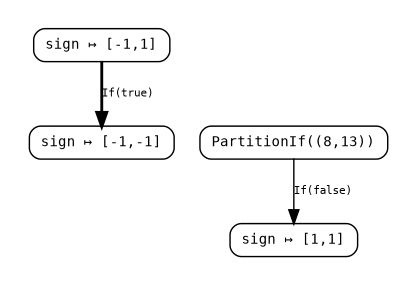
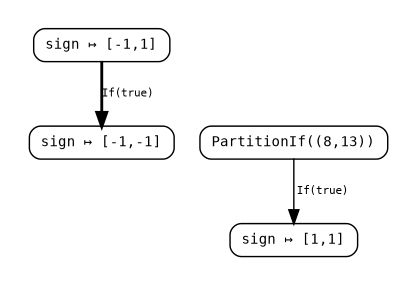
edge "PartitionIf((8,13))" -> "sign ↦ [1,1]": label "If(false)" -> "If(true)"
